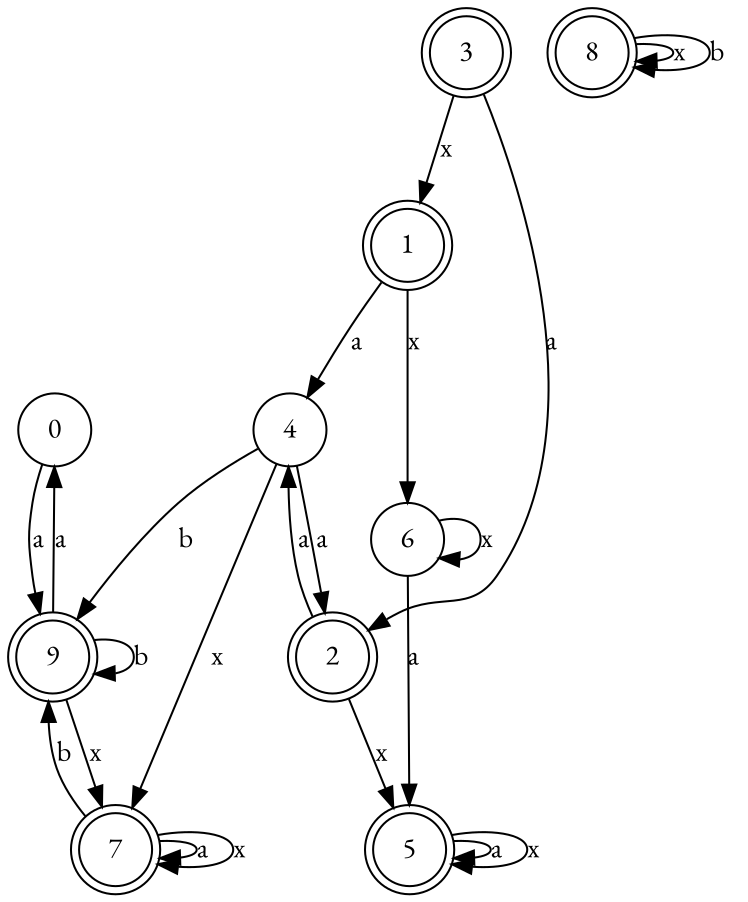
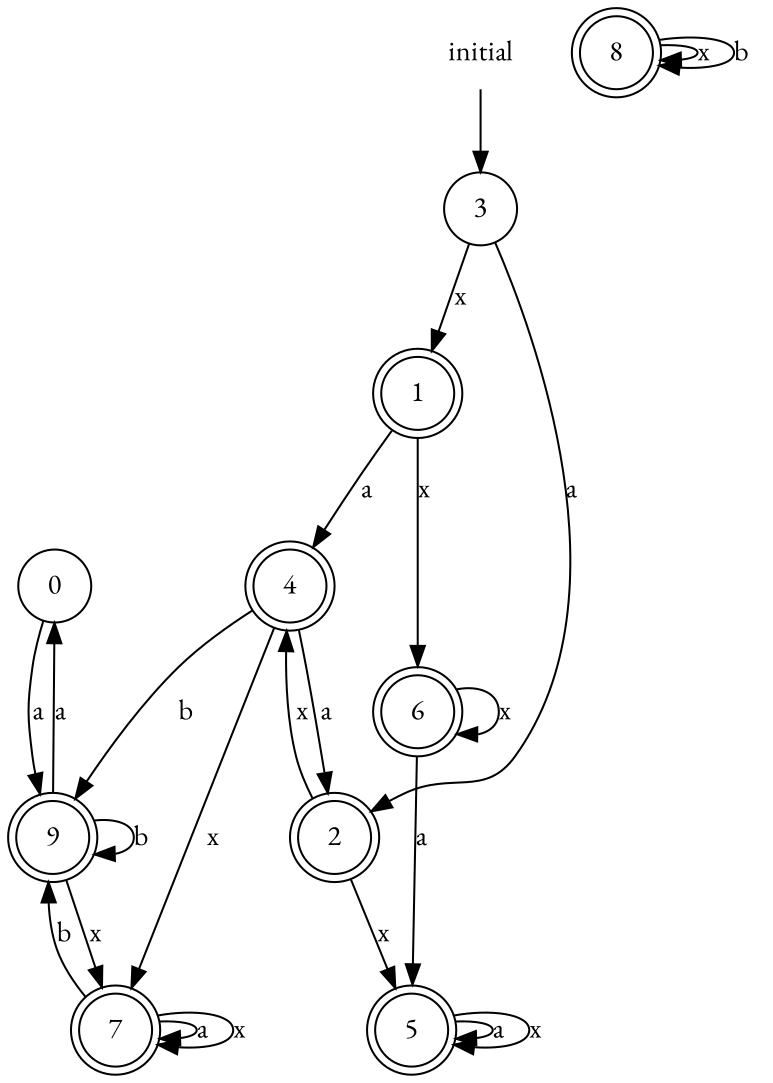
node "3": shape doublecircle -> circle
node "initial": added
node "4": shape circle -> doublecircle
edge "2" -> "4": label "a" -> "x"
node "6": shape circle -> doublecircle
